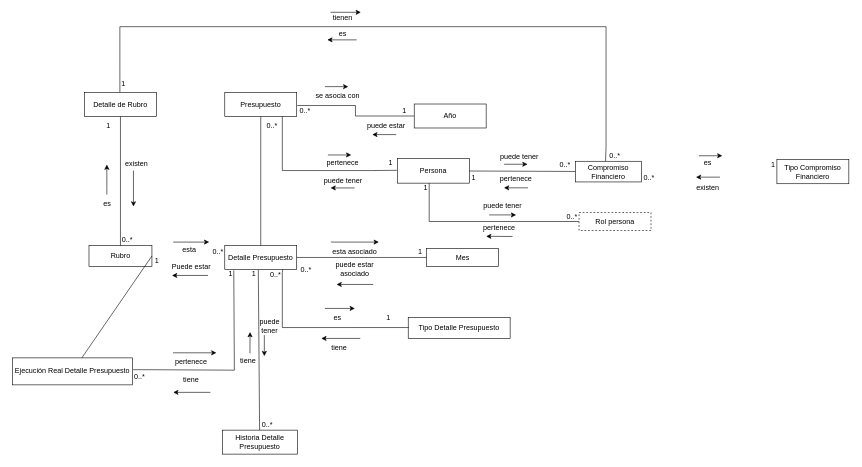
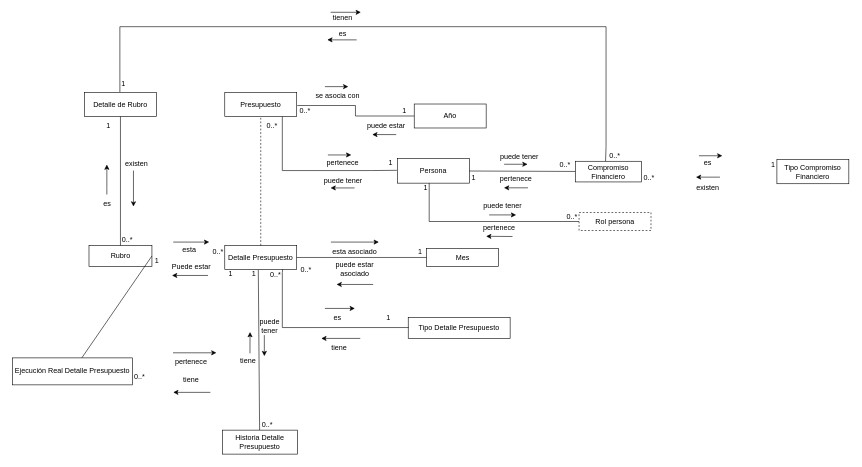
edge "Presupuesto" -- "Detalle Presupuesto": style solid -> dashed
edge "Detalle Presupuesto" -- "Ejecución Real Detalle Presupuesto": removed
